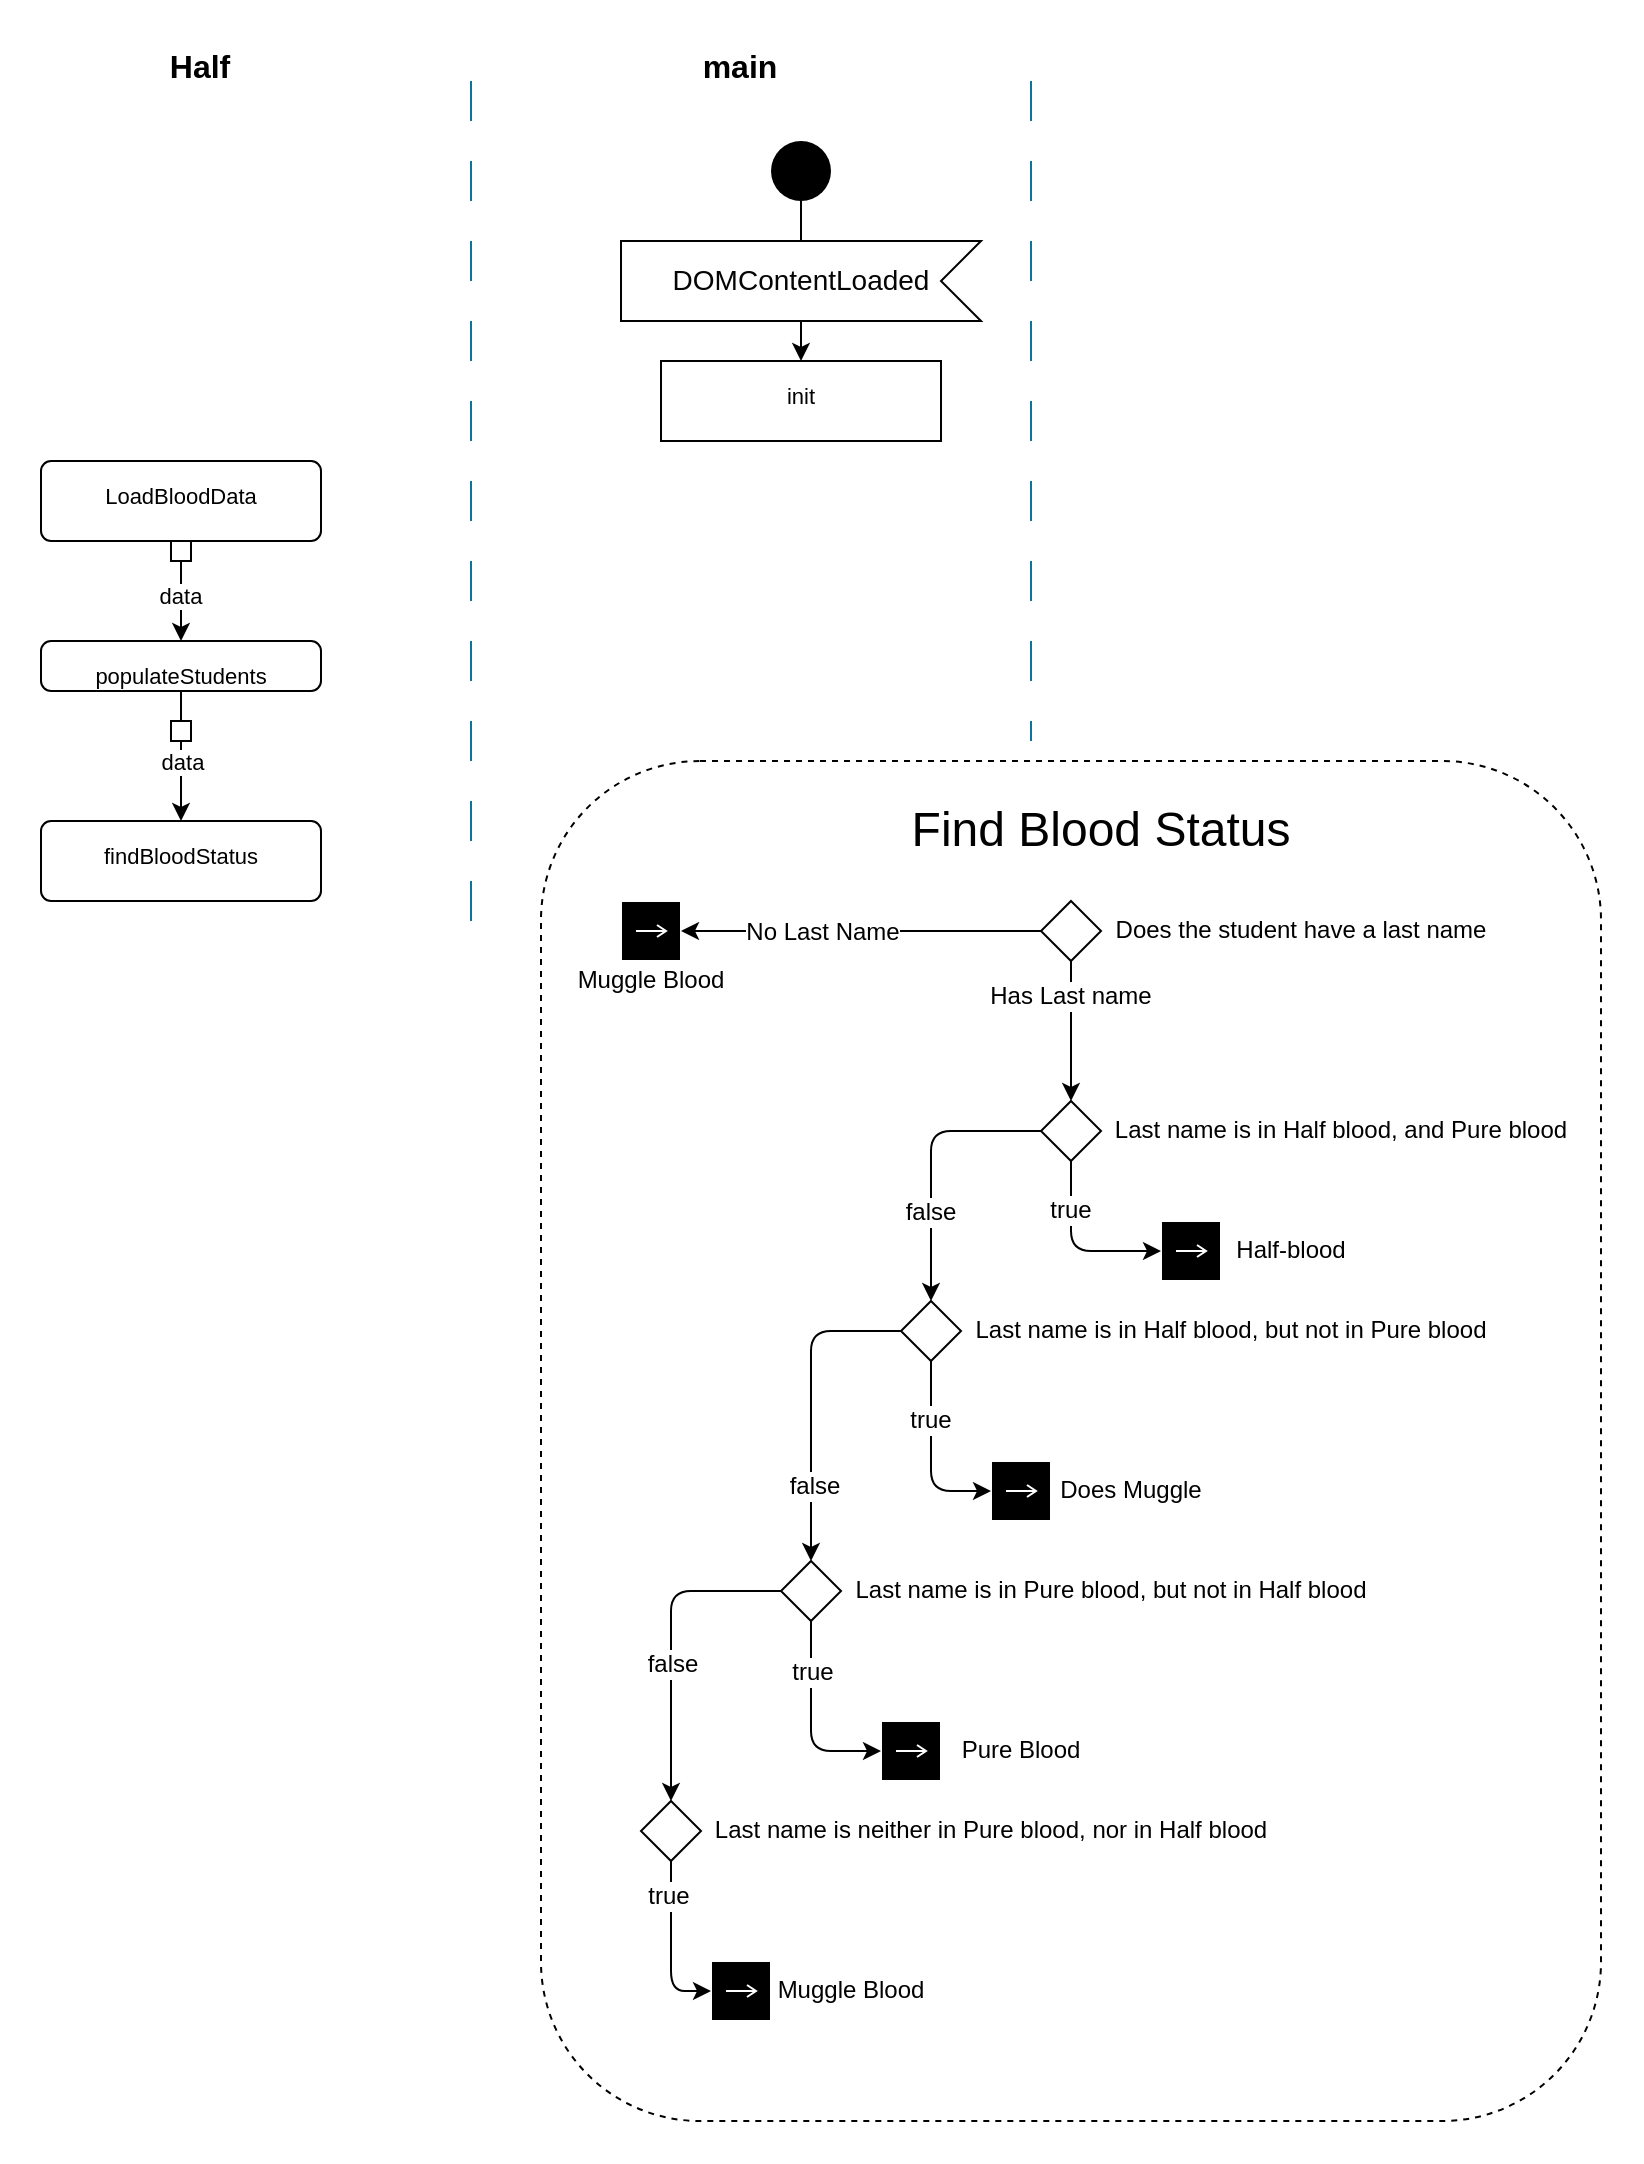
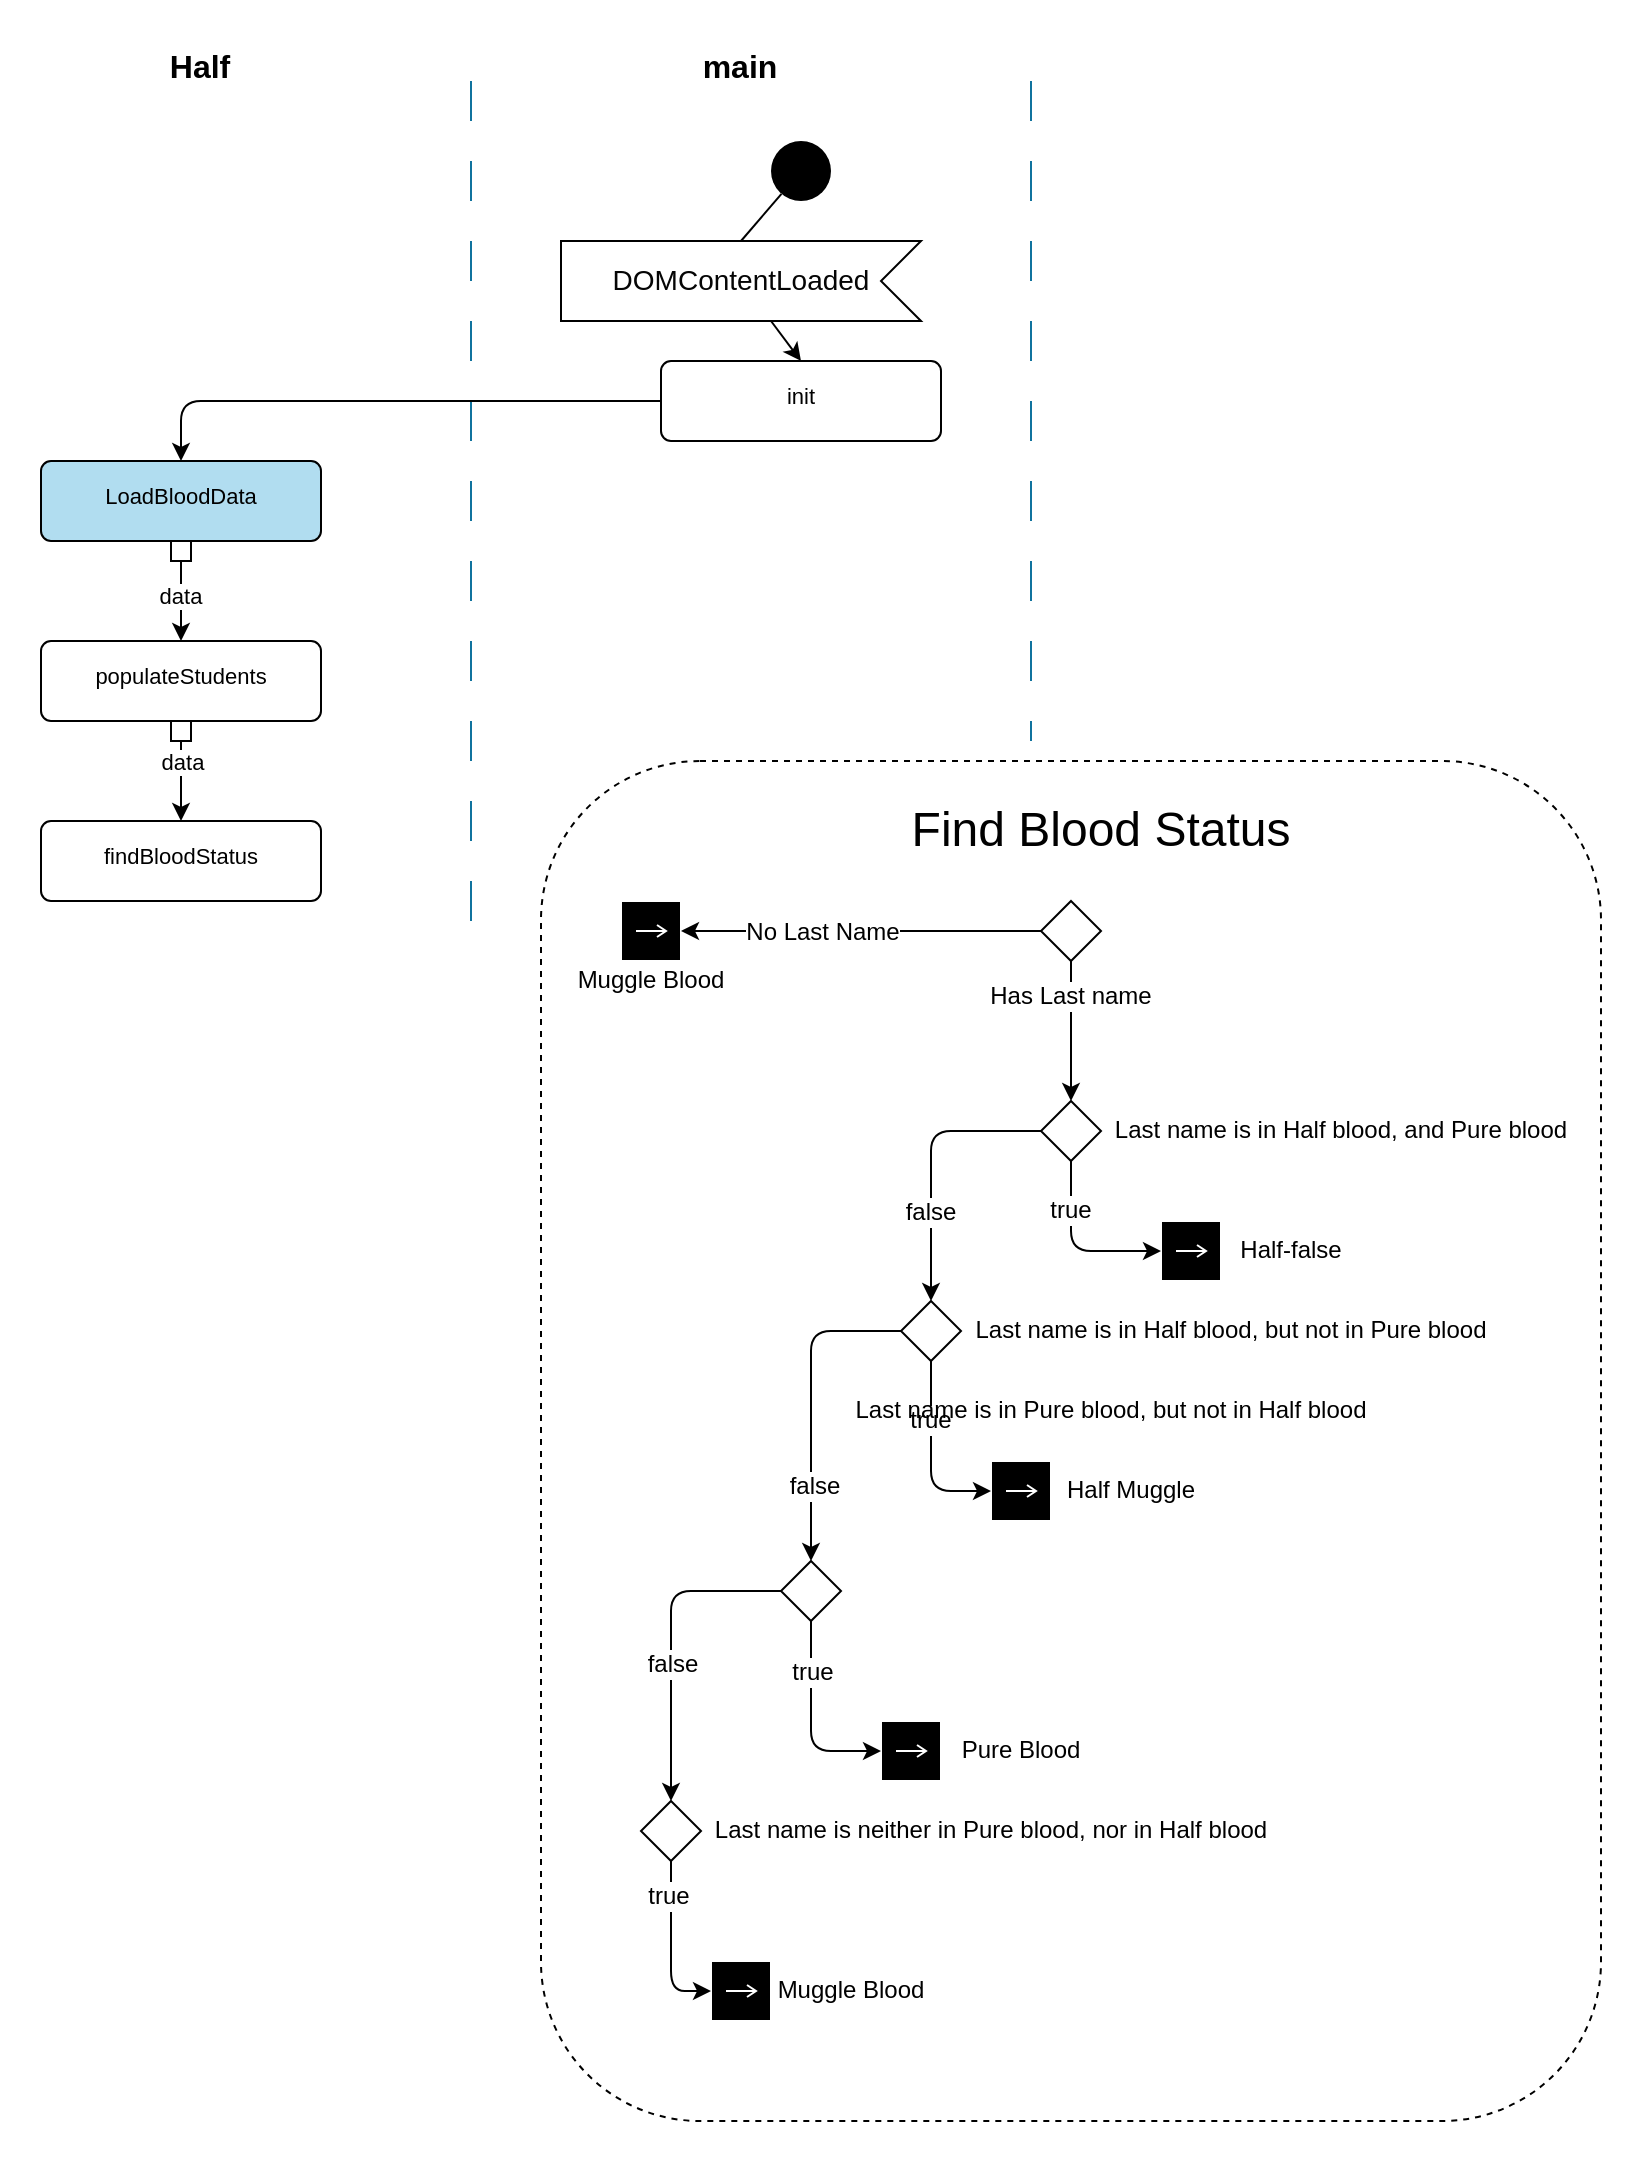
node "DOMContentLoaded": moved (801, 281) -> (741, 281)
edge "init" -> "LoadBloodData": added
node "init": shape rectangle -> rounded rectangle
node "LoadBloodData": fillcolor #ffffff -> #b1ddf0
node "populateStudents": size 280x50 -> 280x80
node "Does the student have a last name": removed
node "Half-blood": label "Half-blood" -> "Half-false"
node "Does Muggle": label "Does Muggle" -> "Half Muggle"
node "Last name is in Pure blood, but not in Half blood": moved (1111, 1591) -> (1111, 1411)
